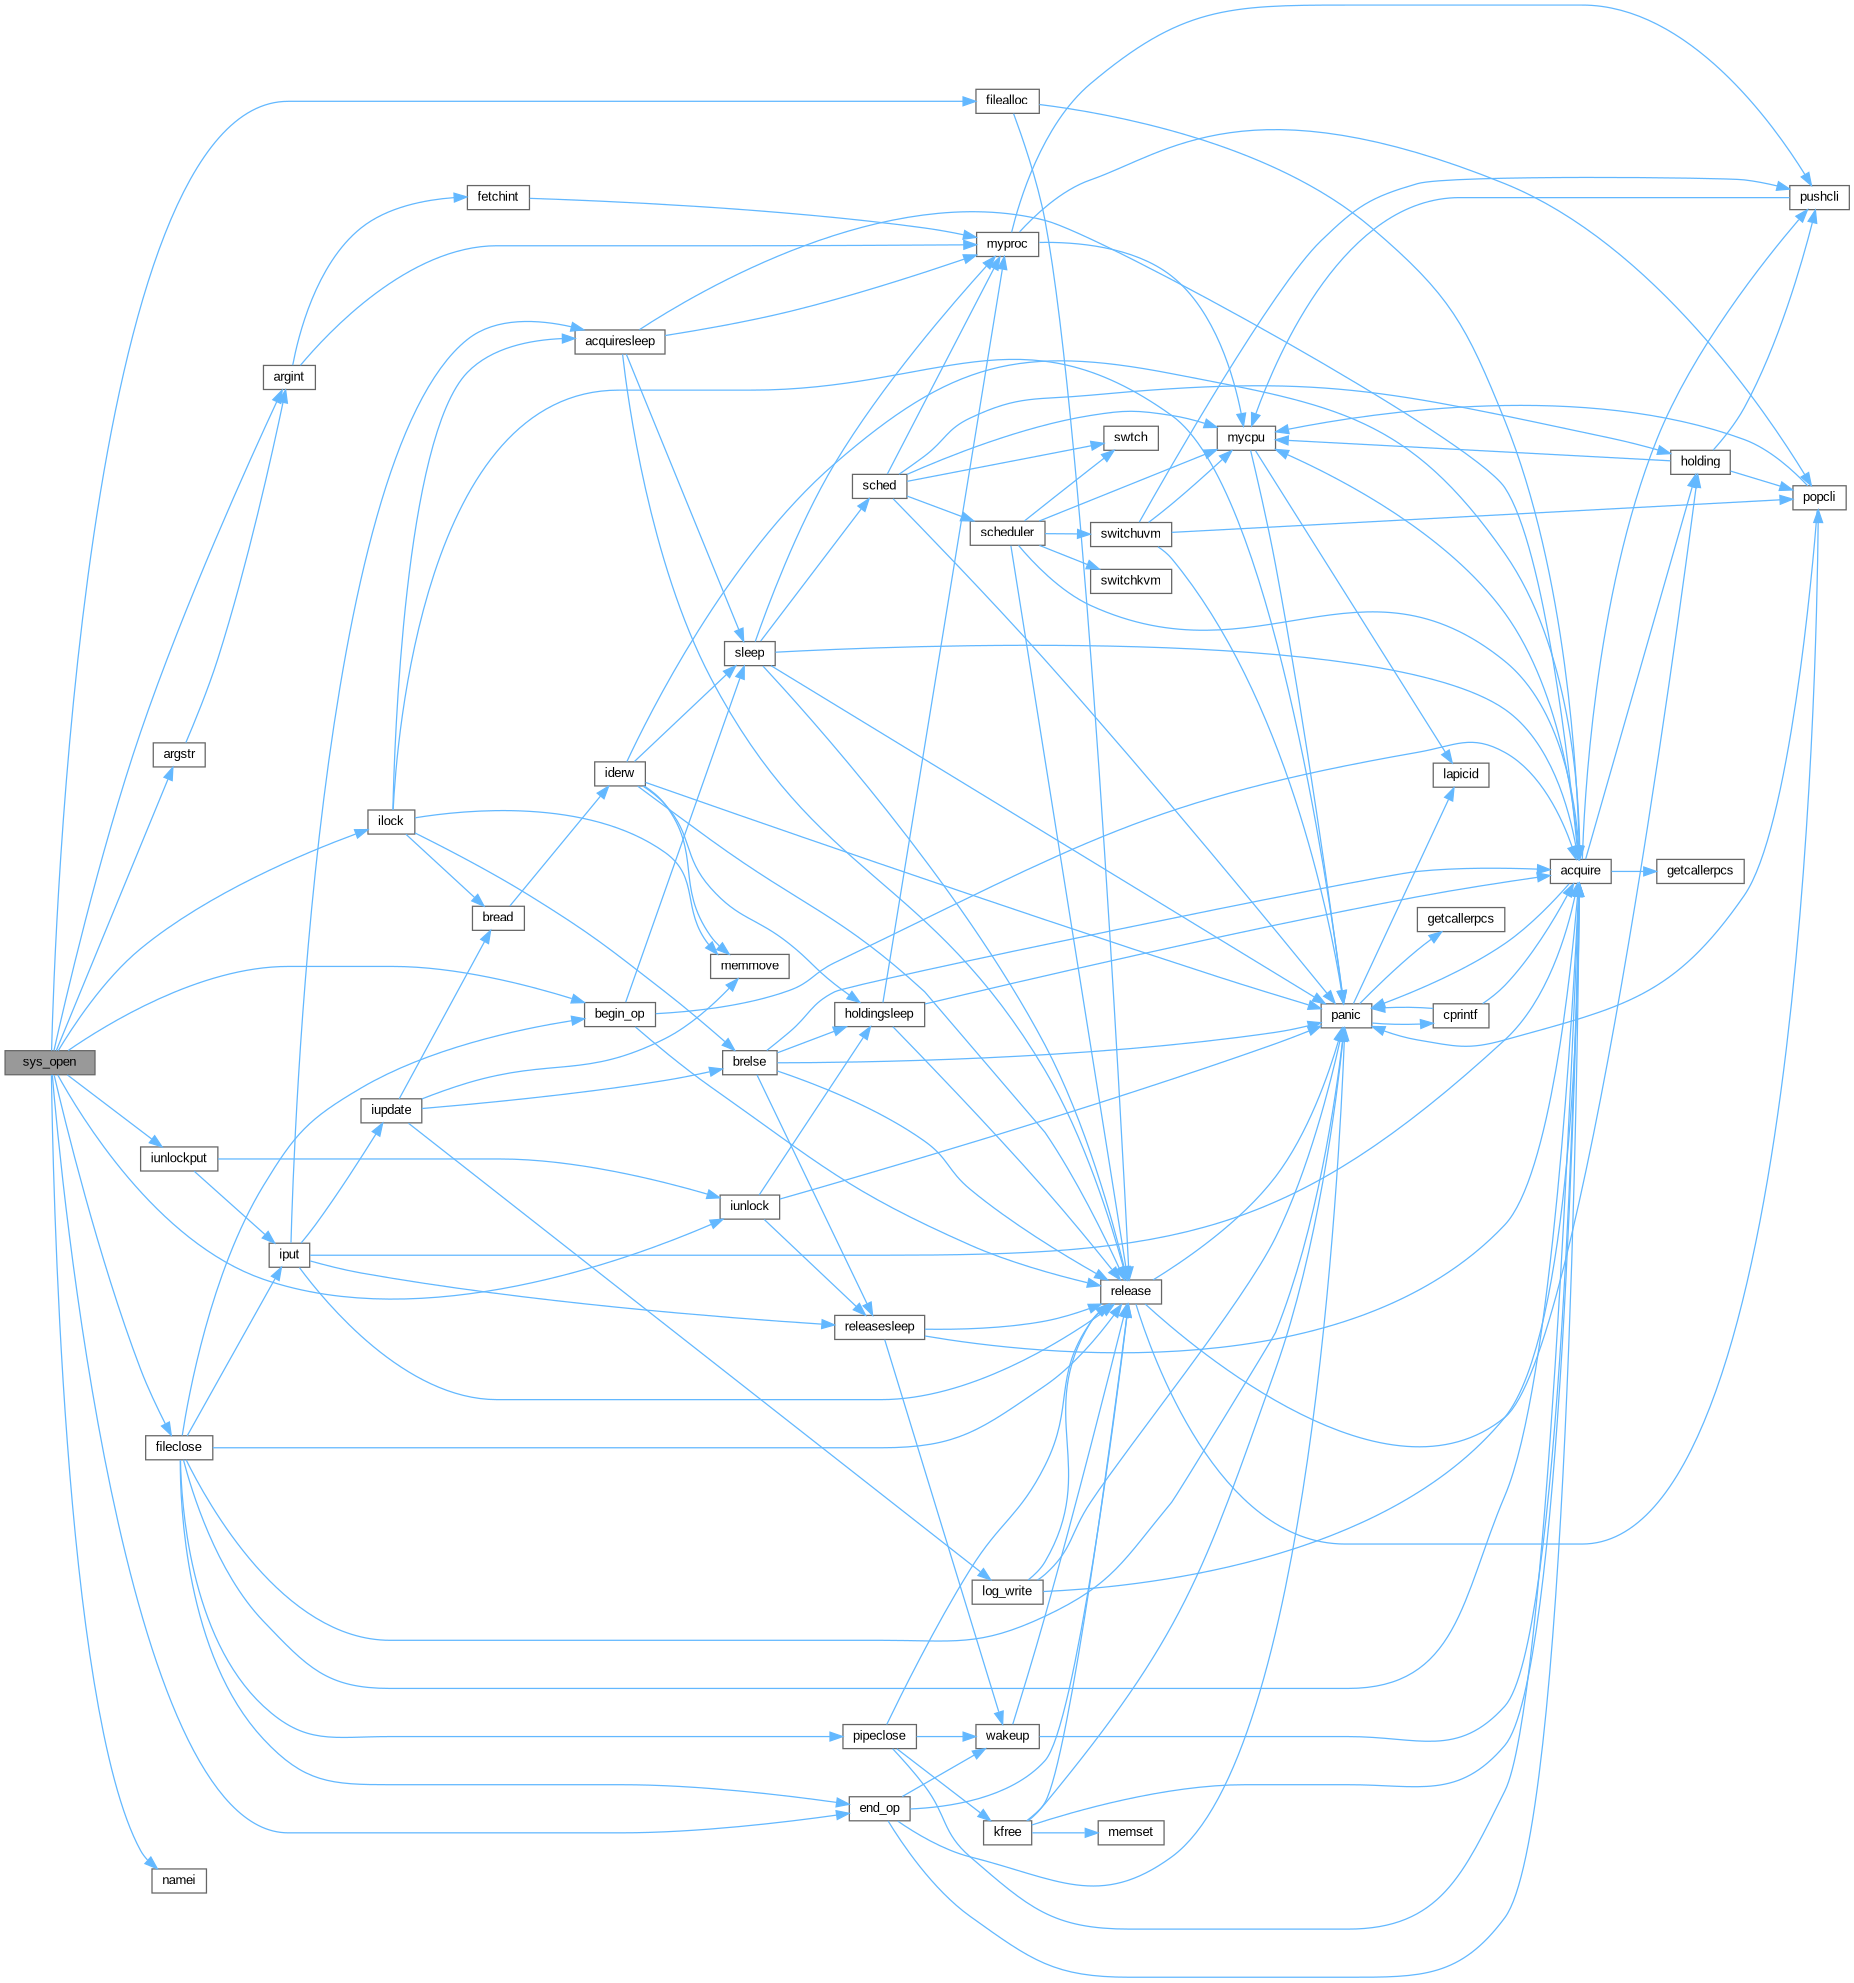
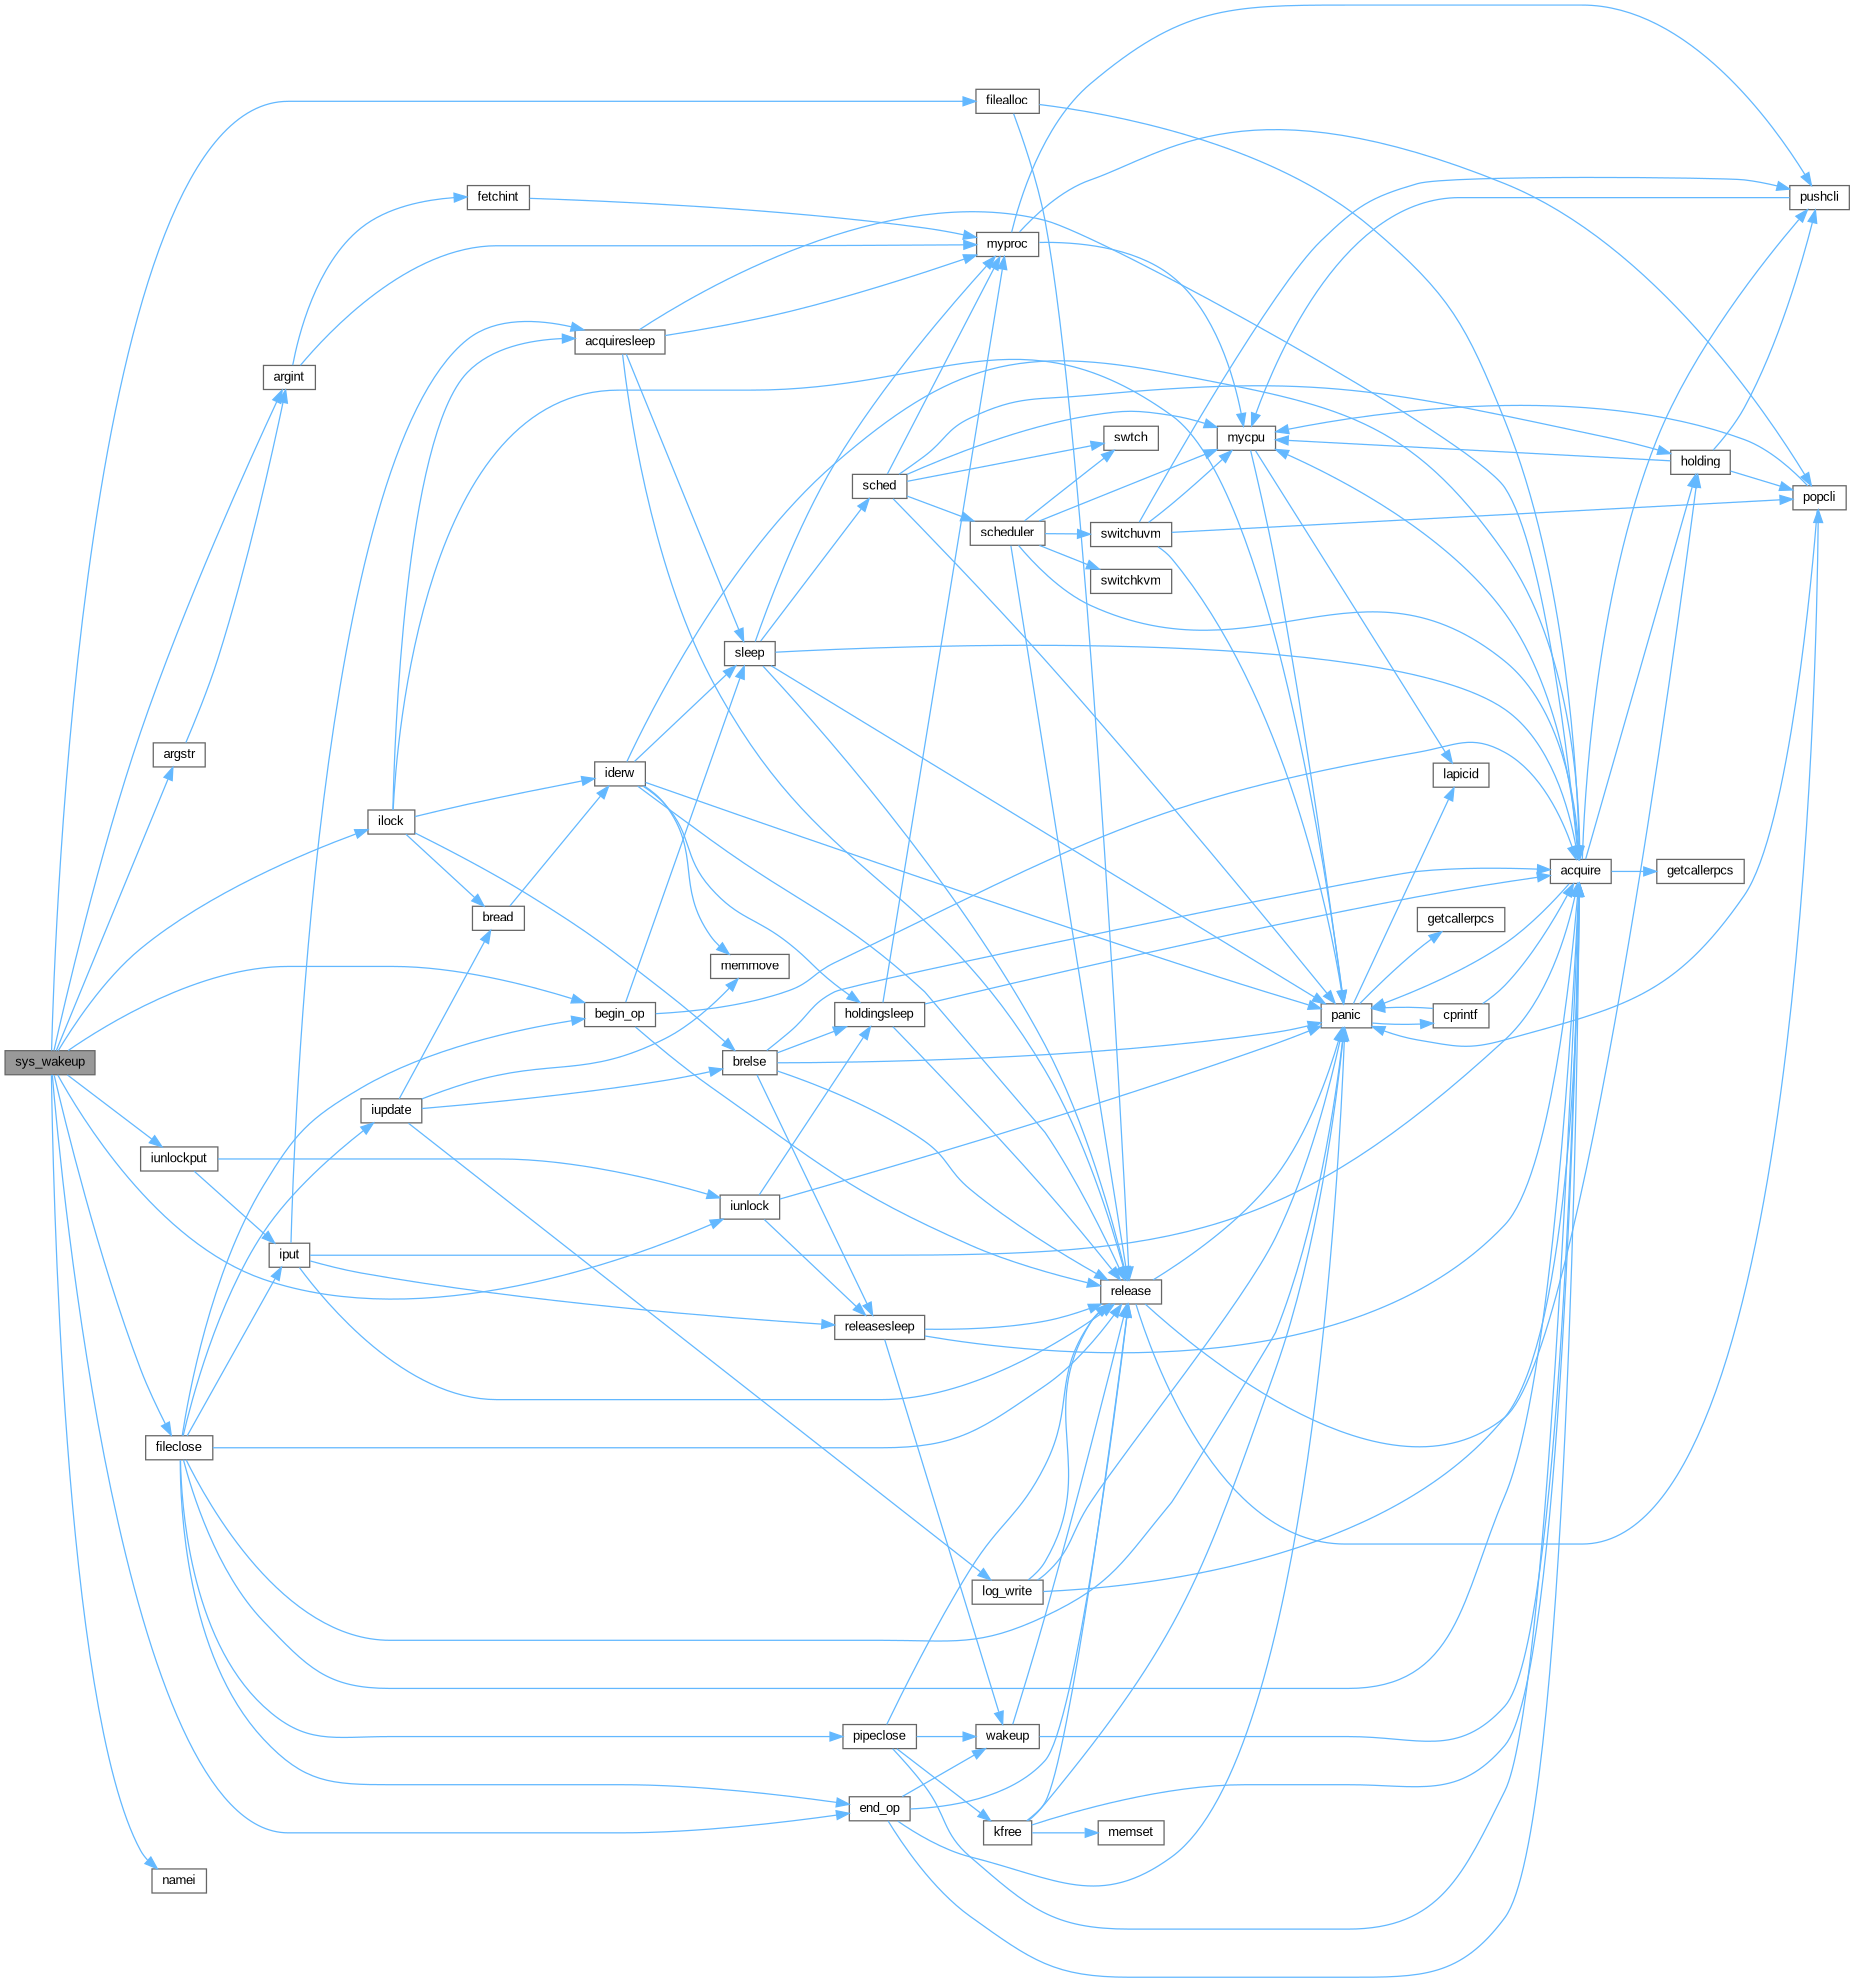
edge "ilock" -> "memmove": now "ilock" -> "iderw"
node "sys_open": label "sys_open" -> "sys_wakeup"
edge "iput" -> "iupdate": now "fileclose" -> "iupdate"
